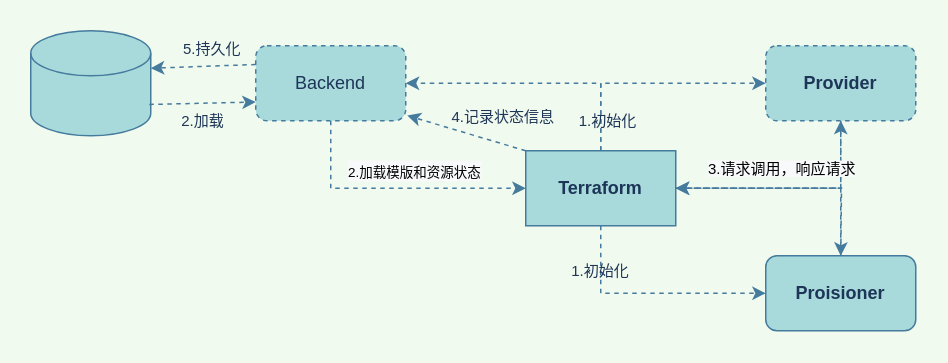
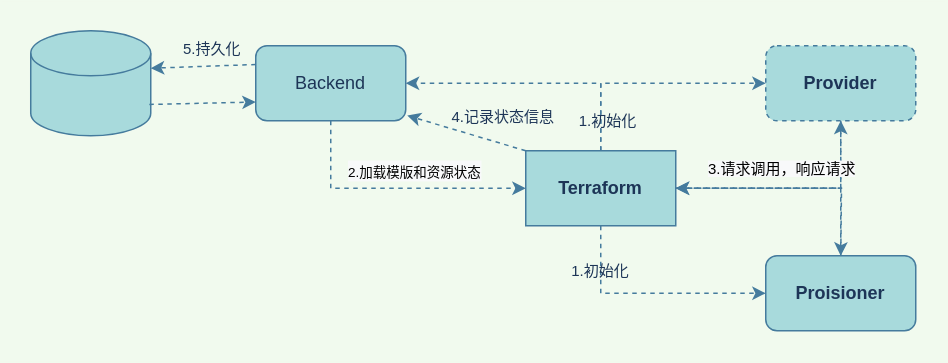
node "Backend": style dashed -> solid
node "2.加载": removed
